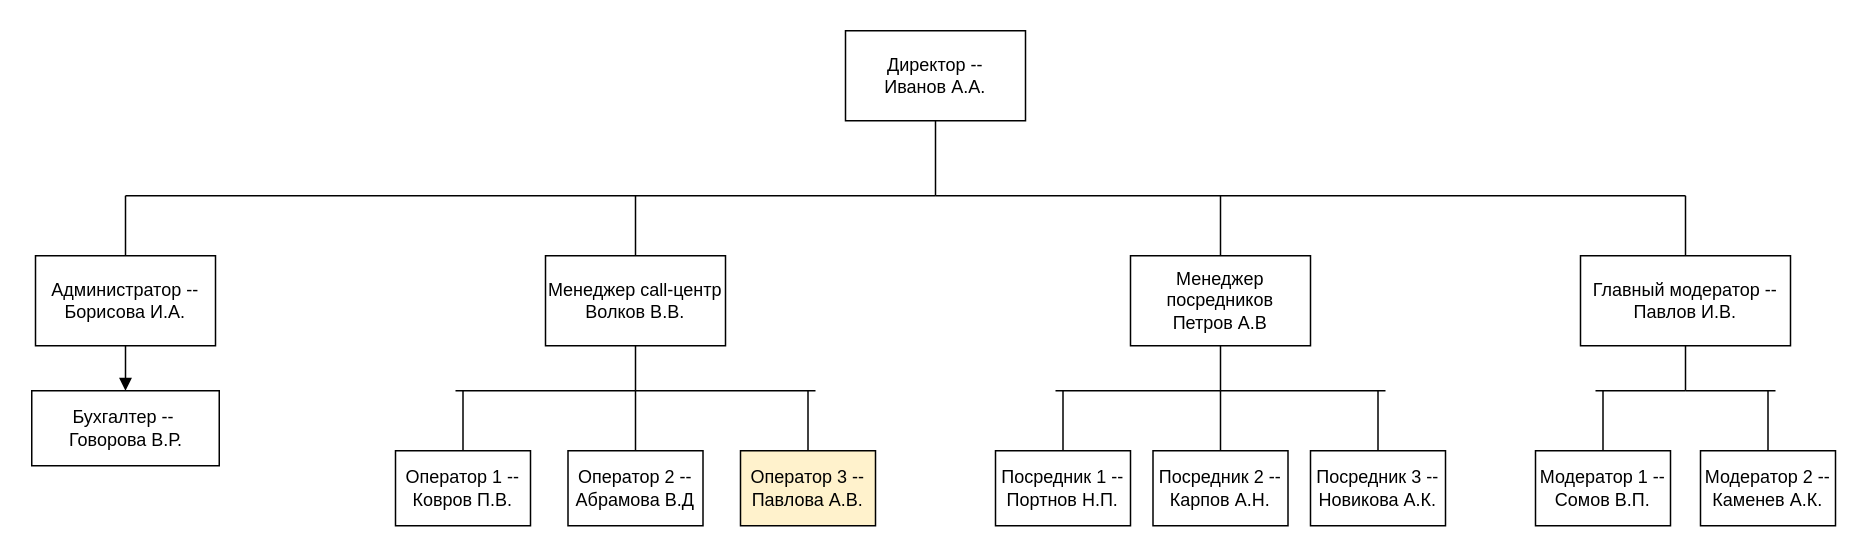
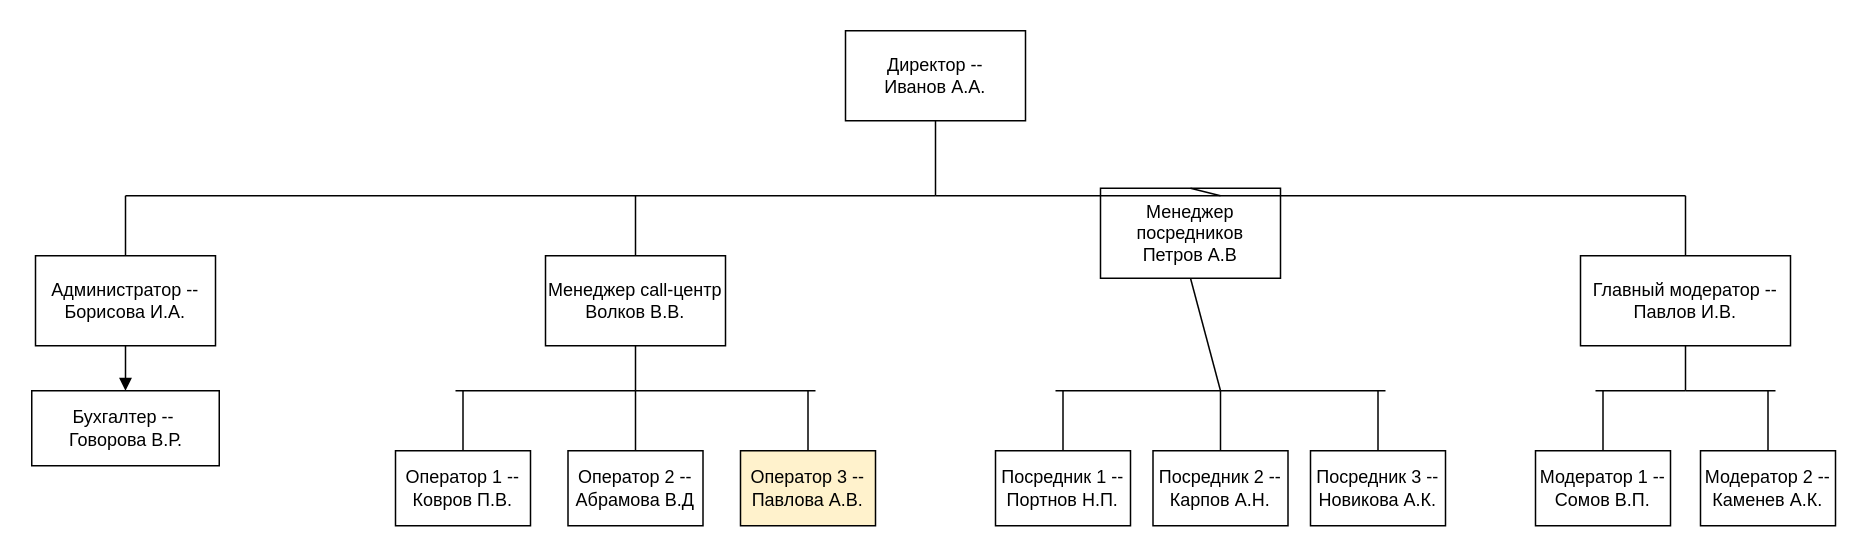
node "Менеджер посредников Петров А.В": moved (1220, 301) -> (1190, 233)
